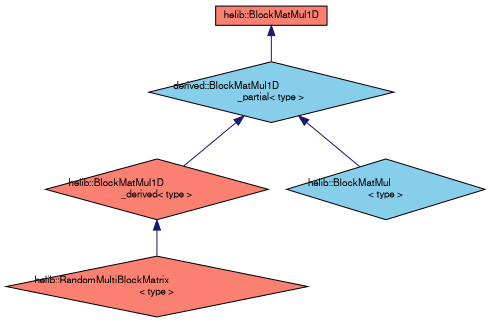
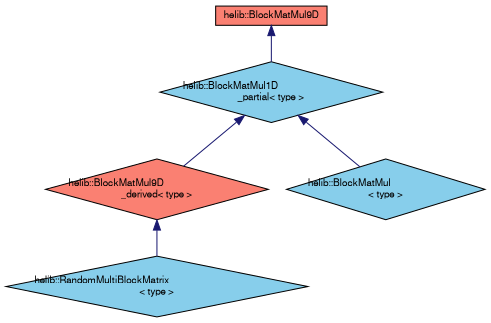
node "helib::BlockMatMul1D": label "helib::BlockMatMul1D" -> "helib::BlockMatMul9D"
node "derived::BlockMatMul1D _partial< type >": label "derived::BlockMatMul1D _partial< type >" -> "helib::BlockMatMul1D _partial< type >"
node "helib::BlockMatMul1D _derived< type >": label "helib::BlockMatMul1D _derived< type >" -> "helib::BlockMatMul9D _derived< type >"
node "helib::RandomMultiBlockMatrix < type >": fillcolor salmon -> skyblue
